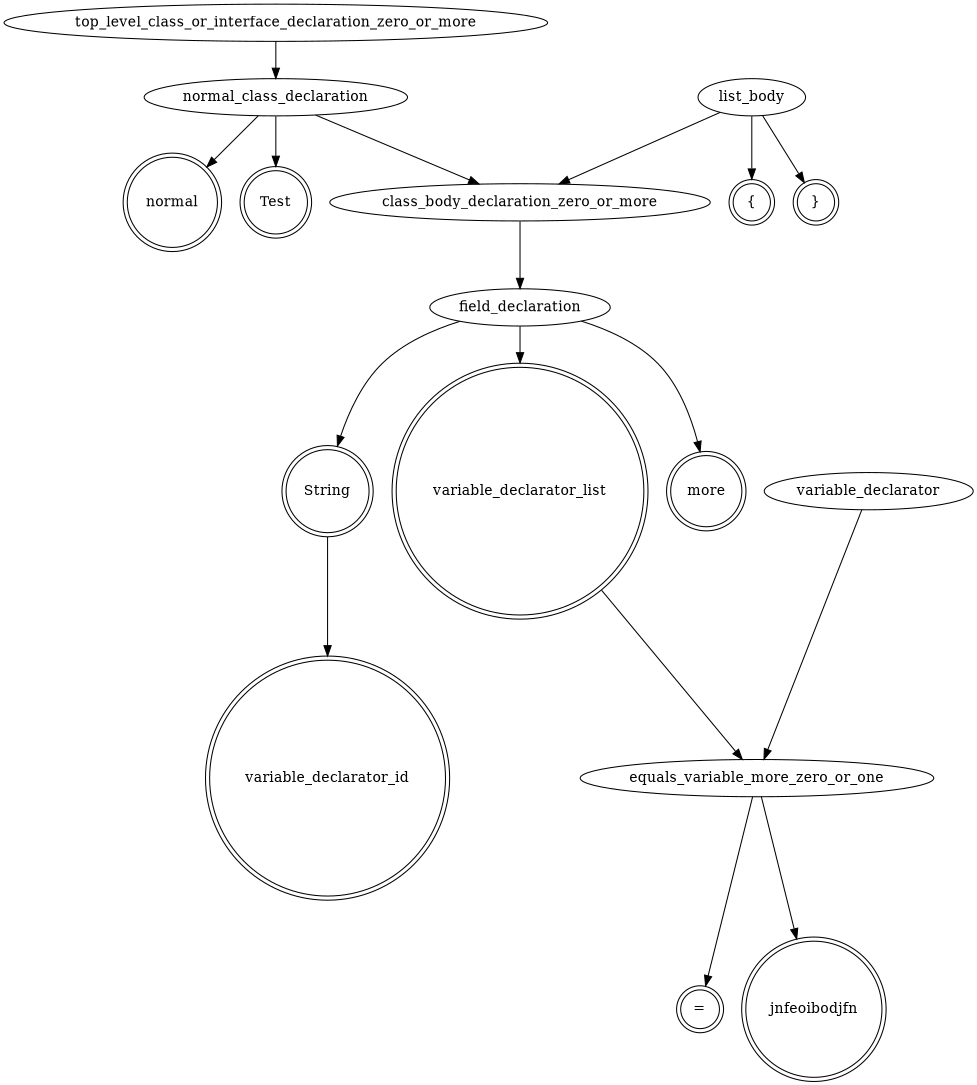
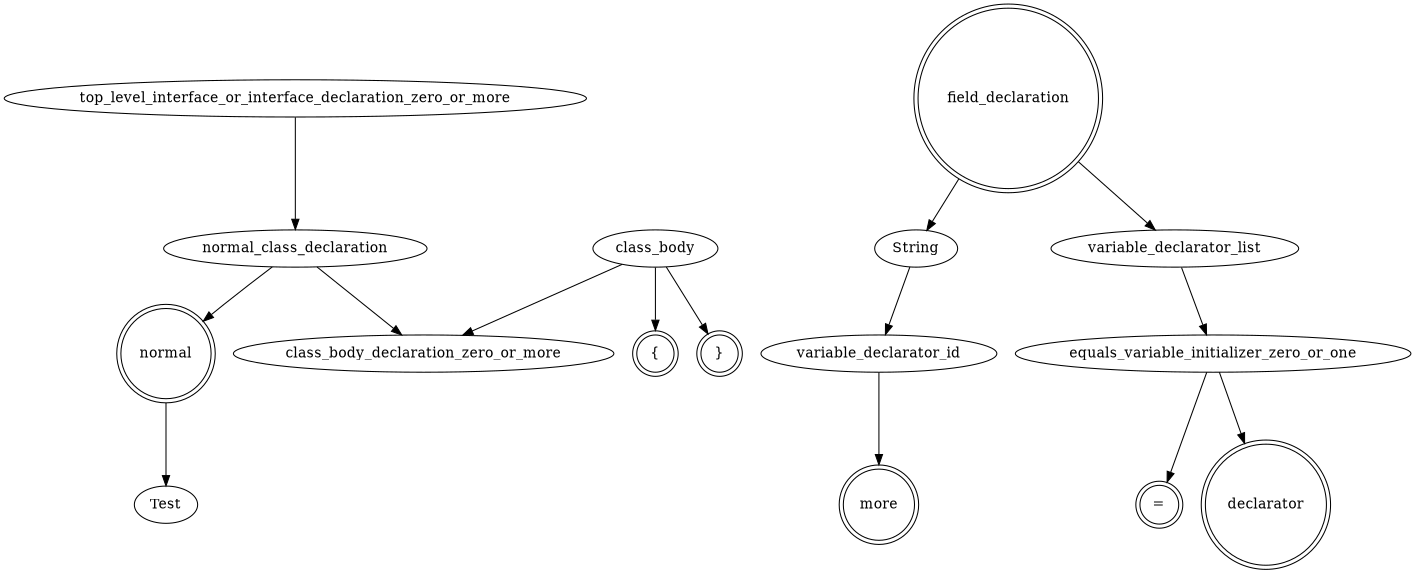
node "top_level_class_or_interface_declaration_zero_or_more": label "top_level_class_or_interface_declaration_zero_or_more" -> "top_level_interface_or_interface_declaration_zero_or_more"
node "list_body": label "list_body" -> "class_body"
edge "normal_class_declaration" -> "Test": now "normal" -> "Test"
node "Test": shape doublecircle -> ellipse
edge "class_body_declaration_zero_or_more" -> "field_declaration": removed
node "field_declaration": shape ellipse -> doublecircle
edge "field_declaration" -> "more": now "variable_declarator_id" -> "more"
node "String": shape doublecircle -> ellipse
node "variable_declarator_list": shape doublecircle -> ellipse
node "variable_declarator": removed
node "variable_declarator_id": shape doublecircle -> ellipse
node "equals_variable_more_zero_or_one": label "equals_variable_more_zero_or_one" -> "equals_variable_initializer_zero_or_one"
node "jnfeoibodjfn": label "jnfeoibodjfn" -> "declarator"
